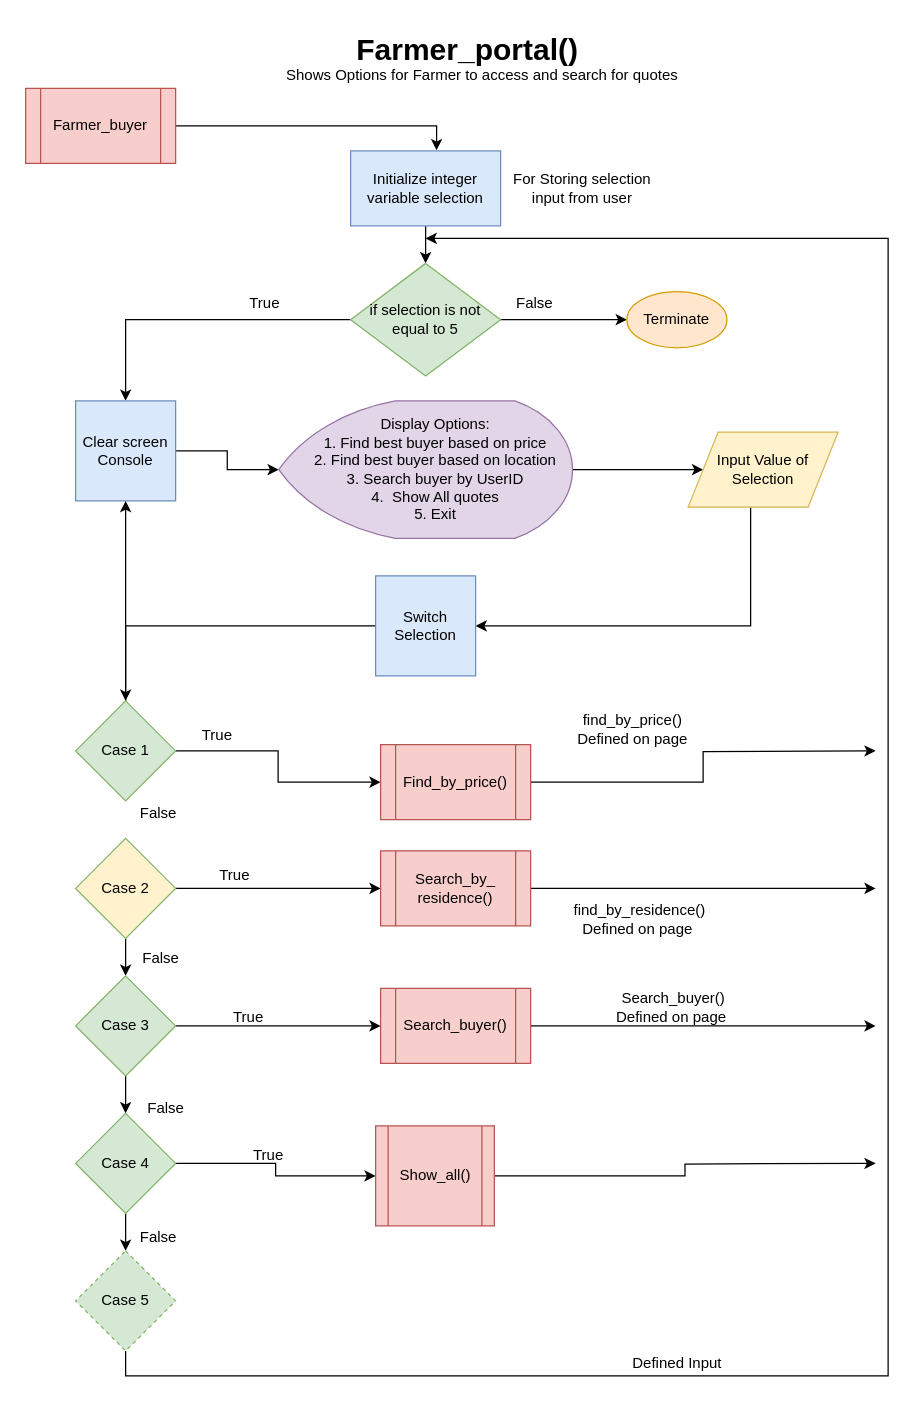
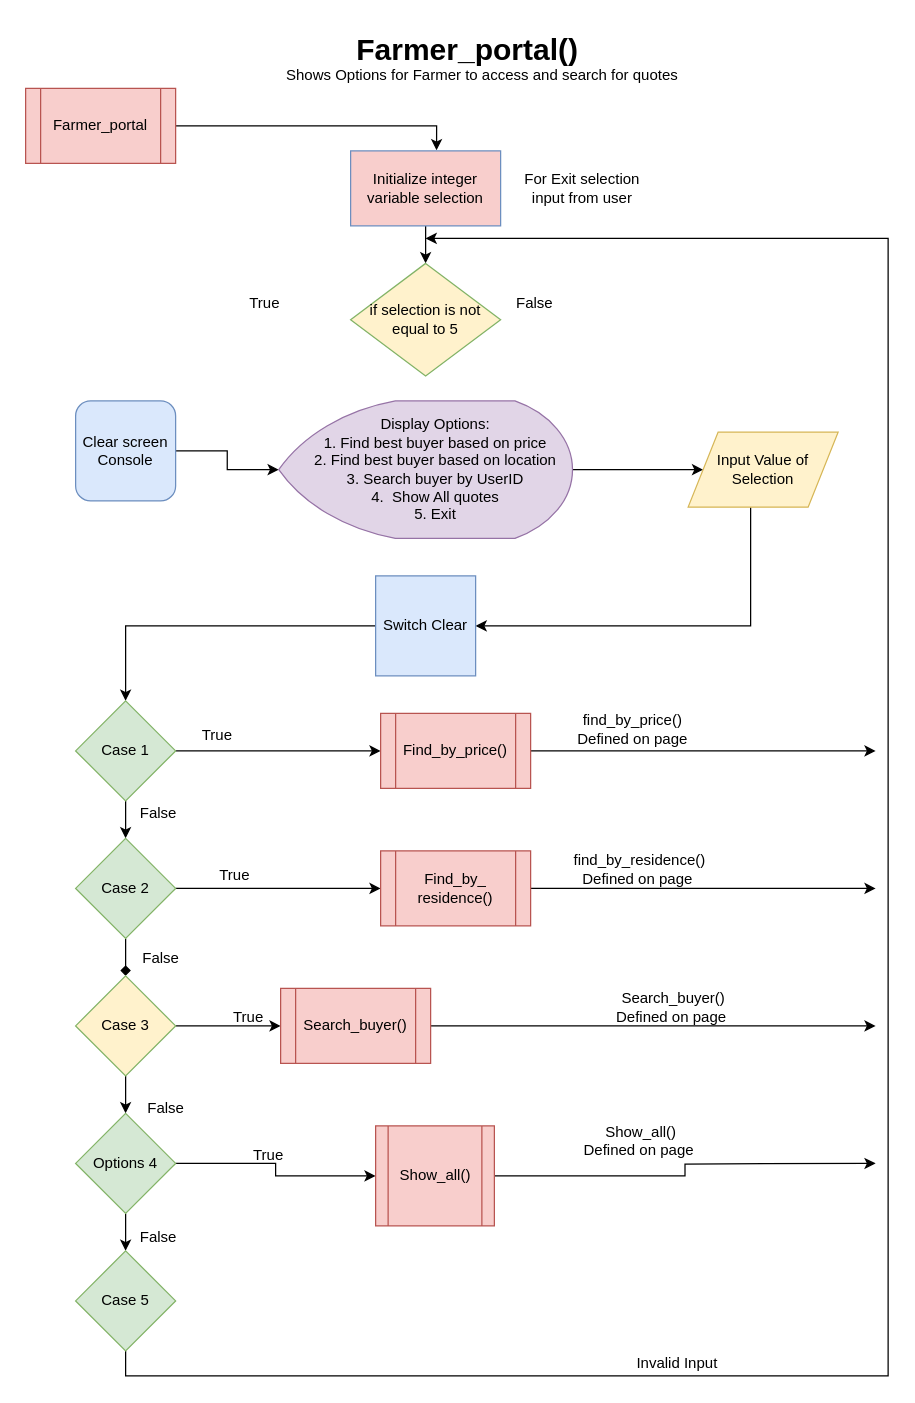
node "Farmer_buyer": label "Farmer_buyer" -> "Farmer_portal"
node "Initialize integer variable selection": fillcolor #dae8fc -> #f8cecc
node "For Storing selection input from user": label "For Storing selection input from user" -> "For Exit selection input from user"
edge "if selection is not equal to 5" -> "Clear screen Console": removed
node "if selection is not equal to 5": fillcolor #d5e8d4 -> #fff2cc
edge "if selection is not equal to 5" -> "Terminate": removed
node "Terminate": removed
node "Clear screen Console": shape rectangle -> rounded rectangle
edge "Case 1" -> "Clear screen Console": now "Case 1" -> "Case 2"
node "Switch Selection": label "Switch Selection" -> "Switch Clear"
node "Find_by_price()": moved (456, 782) -> (456, 751)
node "Case 2": fillcolor #fff2cc -> #d5e8d4
node "Search_by_ residence()": label "Search_by_ residence()" -> "Find_by_ residence()"
node "find_by_residence() Defined on page": moved (639, 919) -> (639, 869)
edge "Case 2" -> "Case 3": arrowhead classic -> diamond
node "Case 3": fillcolor #d5e8d4 -> #fff2cc
node "Search_buyer()": moved (456, 1026) -> (356, 1026)
node "Show_all() Defined on page": added
node "Case 4": label "Case 4" -> "Options 4"
node "Case 5": style dashed -> solid
node "Defined Input": label "Defined Input" -> "Invalid Input"
